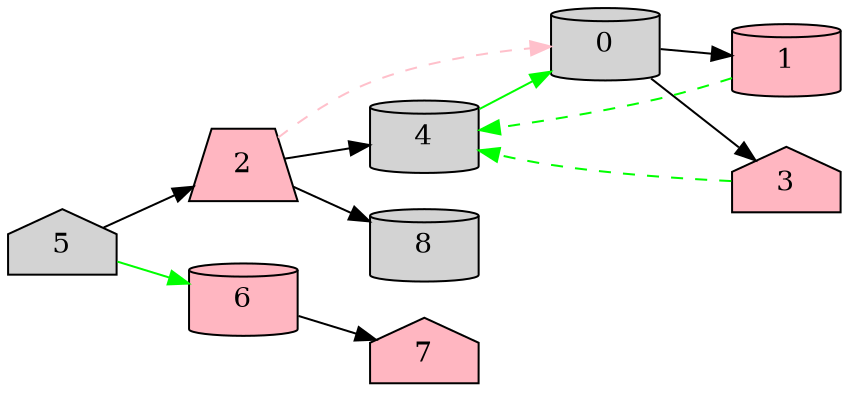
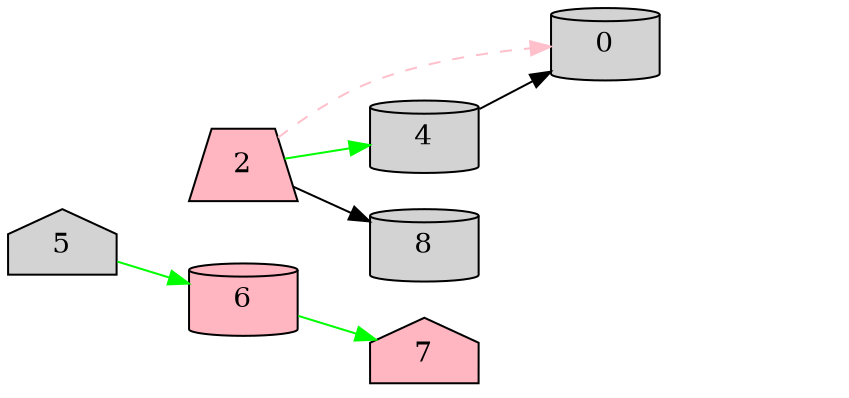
node "1": removed
edge "4" -> "0": color green -> black
edge "2" -> "4": color black -> green
node "3": removed
edge "5" -> "2": removed
edge "6" -> "7": color black -> green
